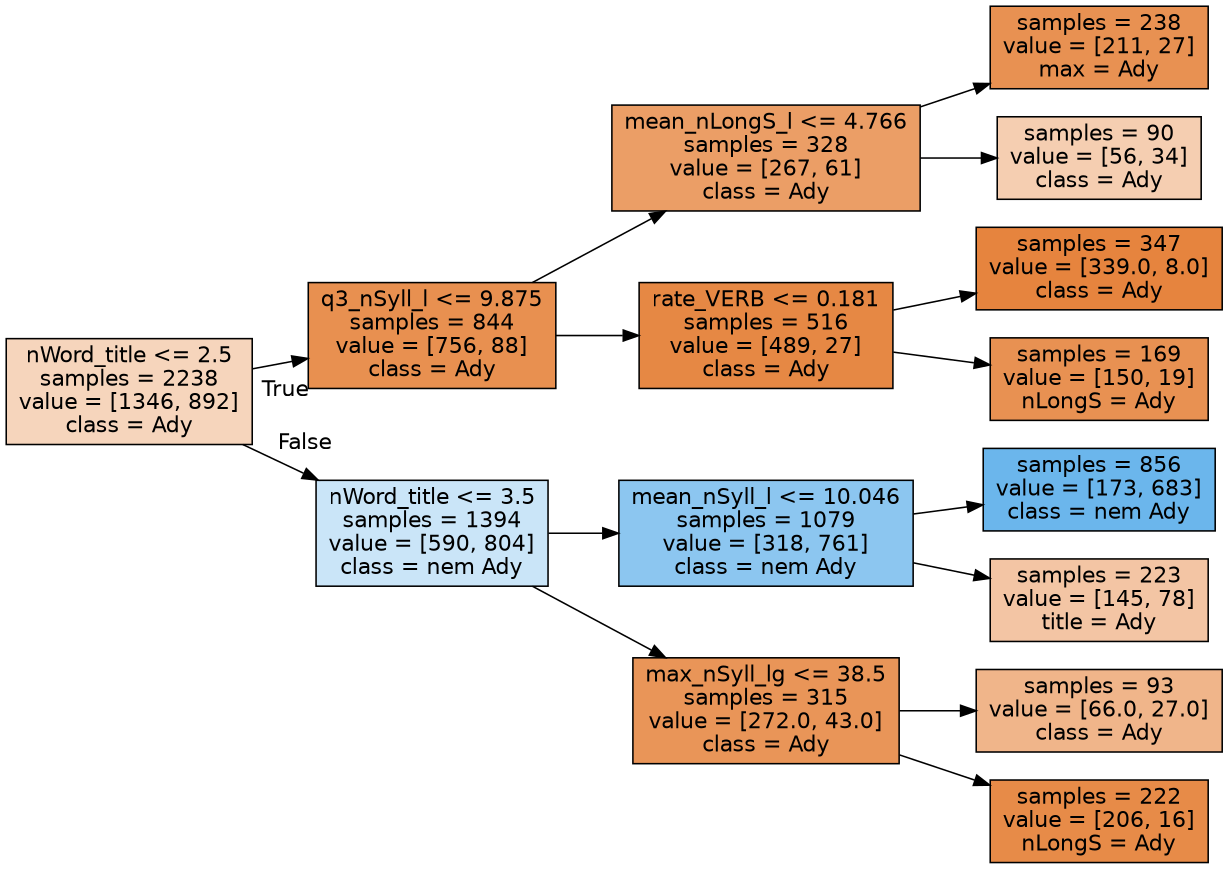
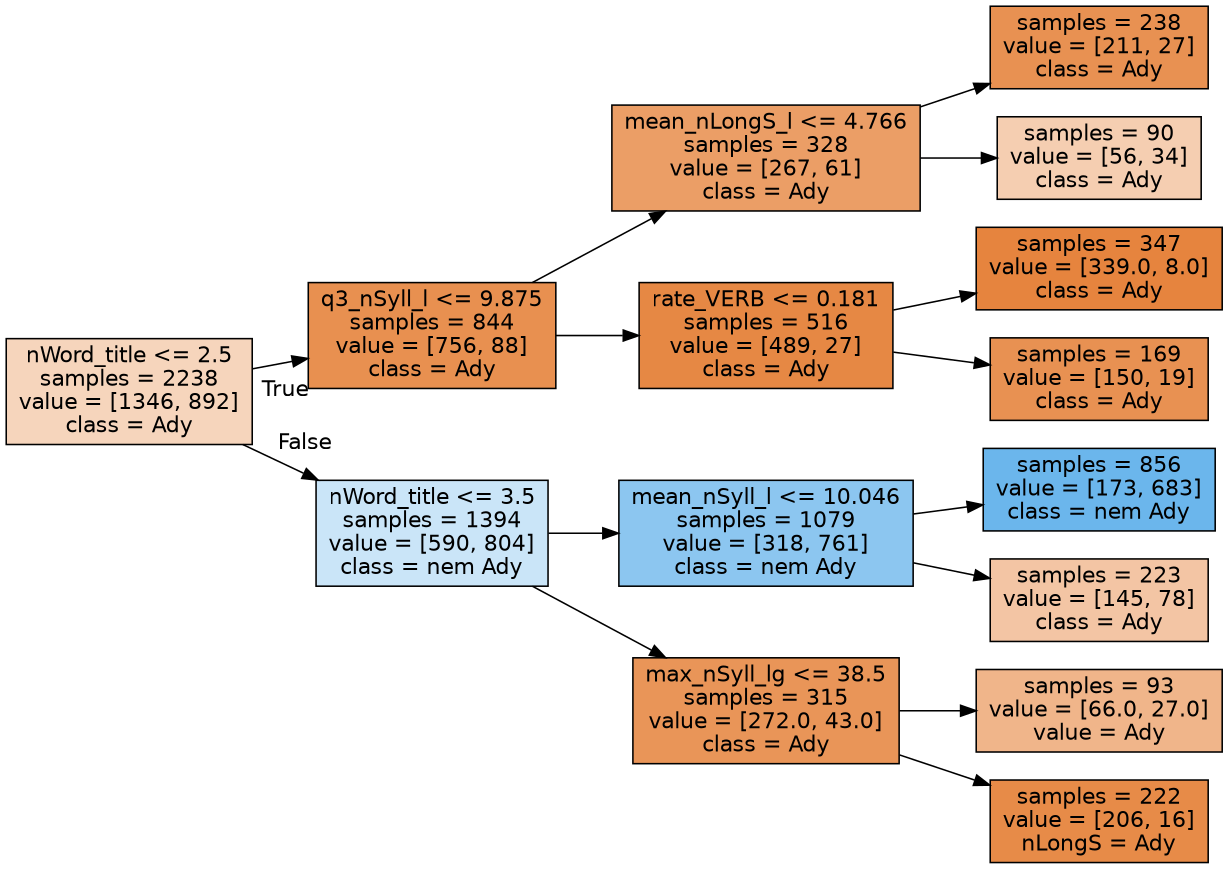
node "samples = 238 value = [211, 27] max = Ady": label "samples = 238 value = [211, 27] max = Ady" -> "samples = 238 value = [211, 27] class = Ady"
node "samples = 169 value = [150, 19] nLongS = Ady": label "samples = 169 value = [150, 19] nLongS = Ady" -> "samples = 169 value = [150, 19] class = Ady"
node "samples = 223 value = [145, 78] title = Ady": label "samples = 223 value = [145, 78] title = Ady" -> "samples = 223 value = [145, 78] class = Ady"
node "samples = 93 value = [66.0, 27.0] class = Ady": label "samples = 93 value = [66.0, 27.0] class = Ady" -> "samples = 93 value = [66.0, 27.0] value = Ady"
